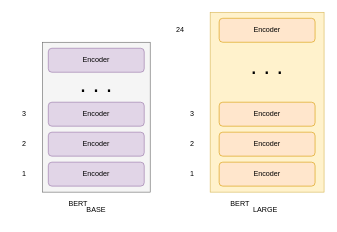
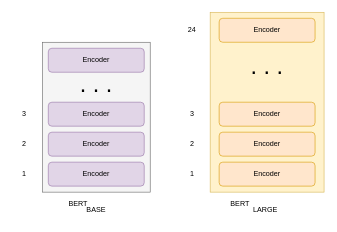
node "24": moved (180, 30) -> (192, 30)
